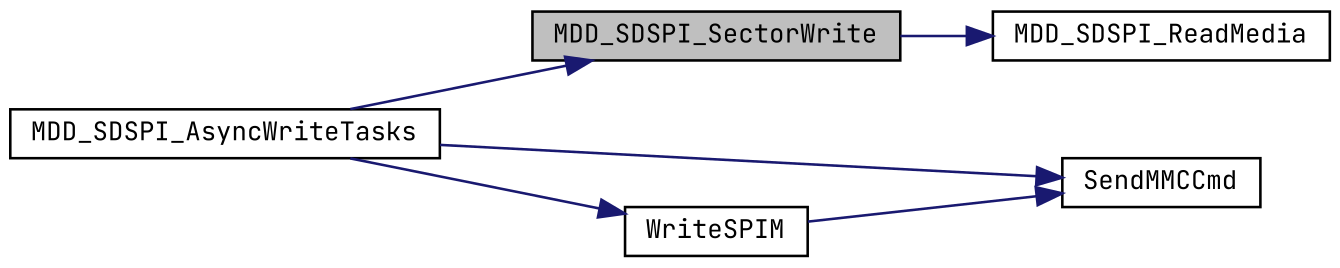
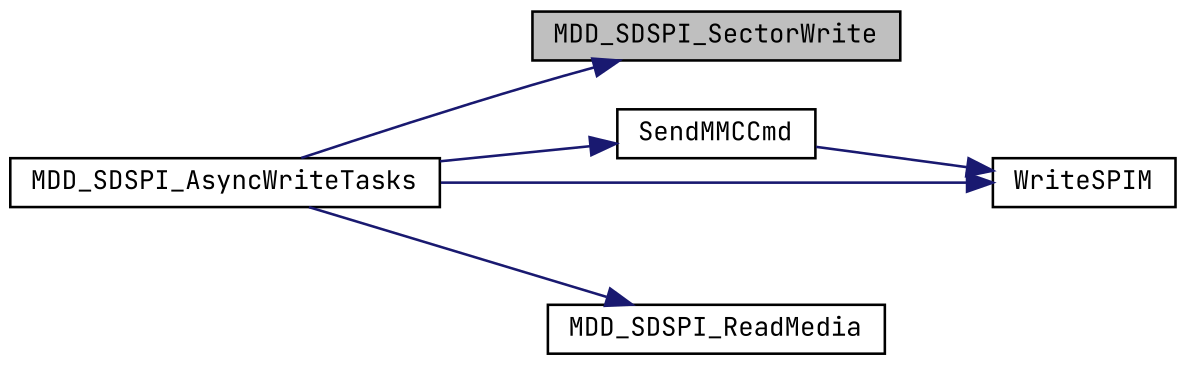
edge "MDD_SDSPI_SectorWrite" -> "MDD_SDSPI_ReadMedia": now "MDD_SDSPI_AsyncWriteTasks" -> "MDD_SDSPI_ReadMedia"
edge "WriteSPIM" -> "SendMMCCmd": reversed
